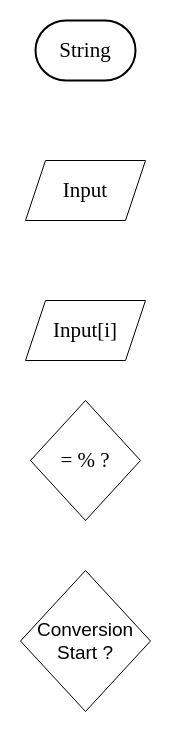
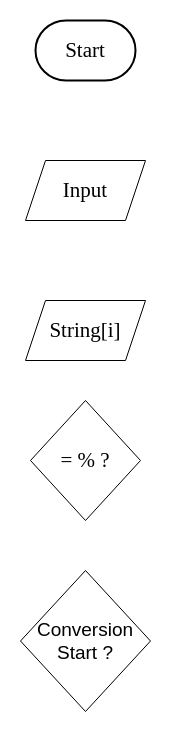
node "String": label "String" -> "Start"
node "Input[i]": label "Input[i]" -> "String[i]"
